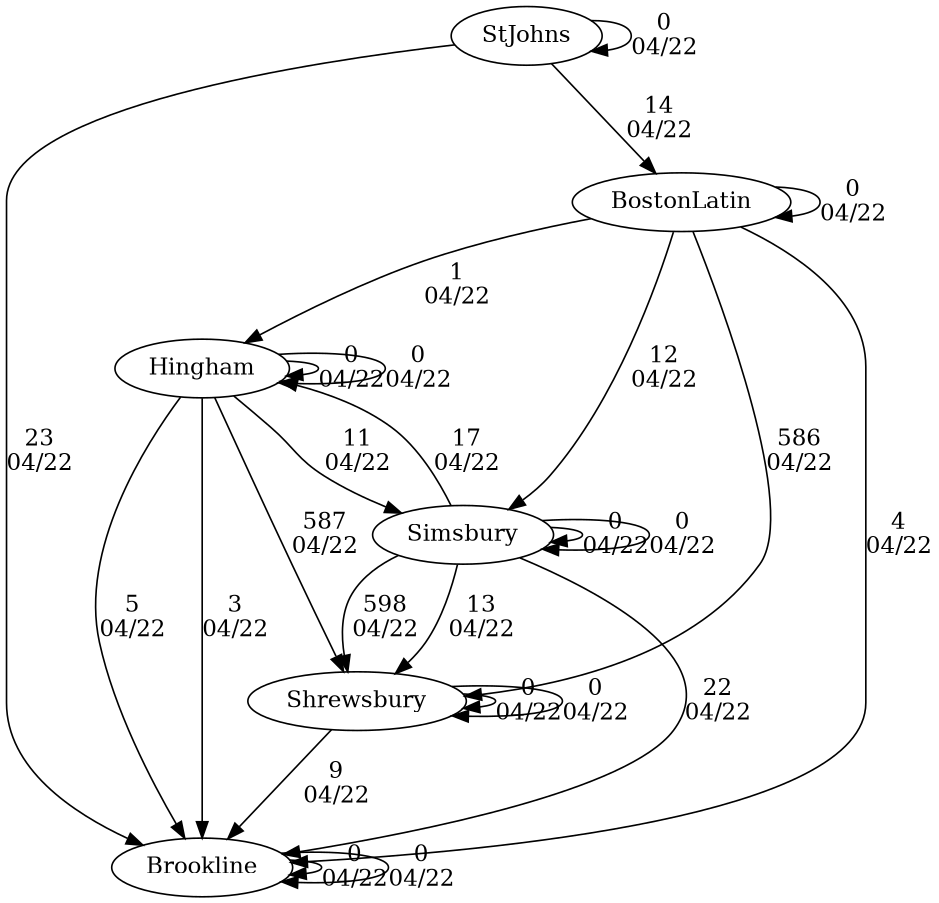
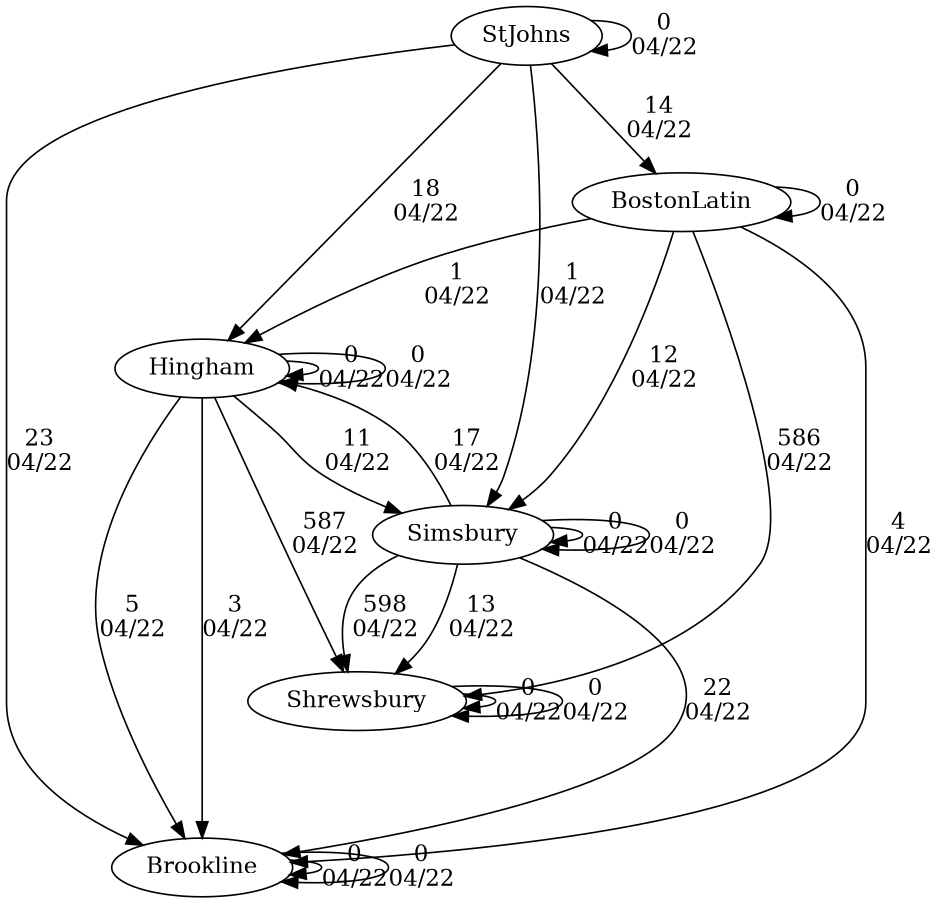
edge "StJohns" -> "Hingham": added, label "18 04/22"
edge "StJohns" -> "Simsbury": added, label "1 04/22"
edge "Shrewsbury" -> "Brookline": removed, label "9 04/22"
